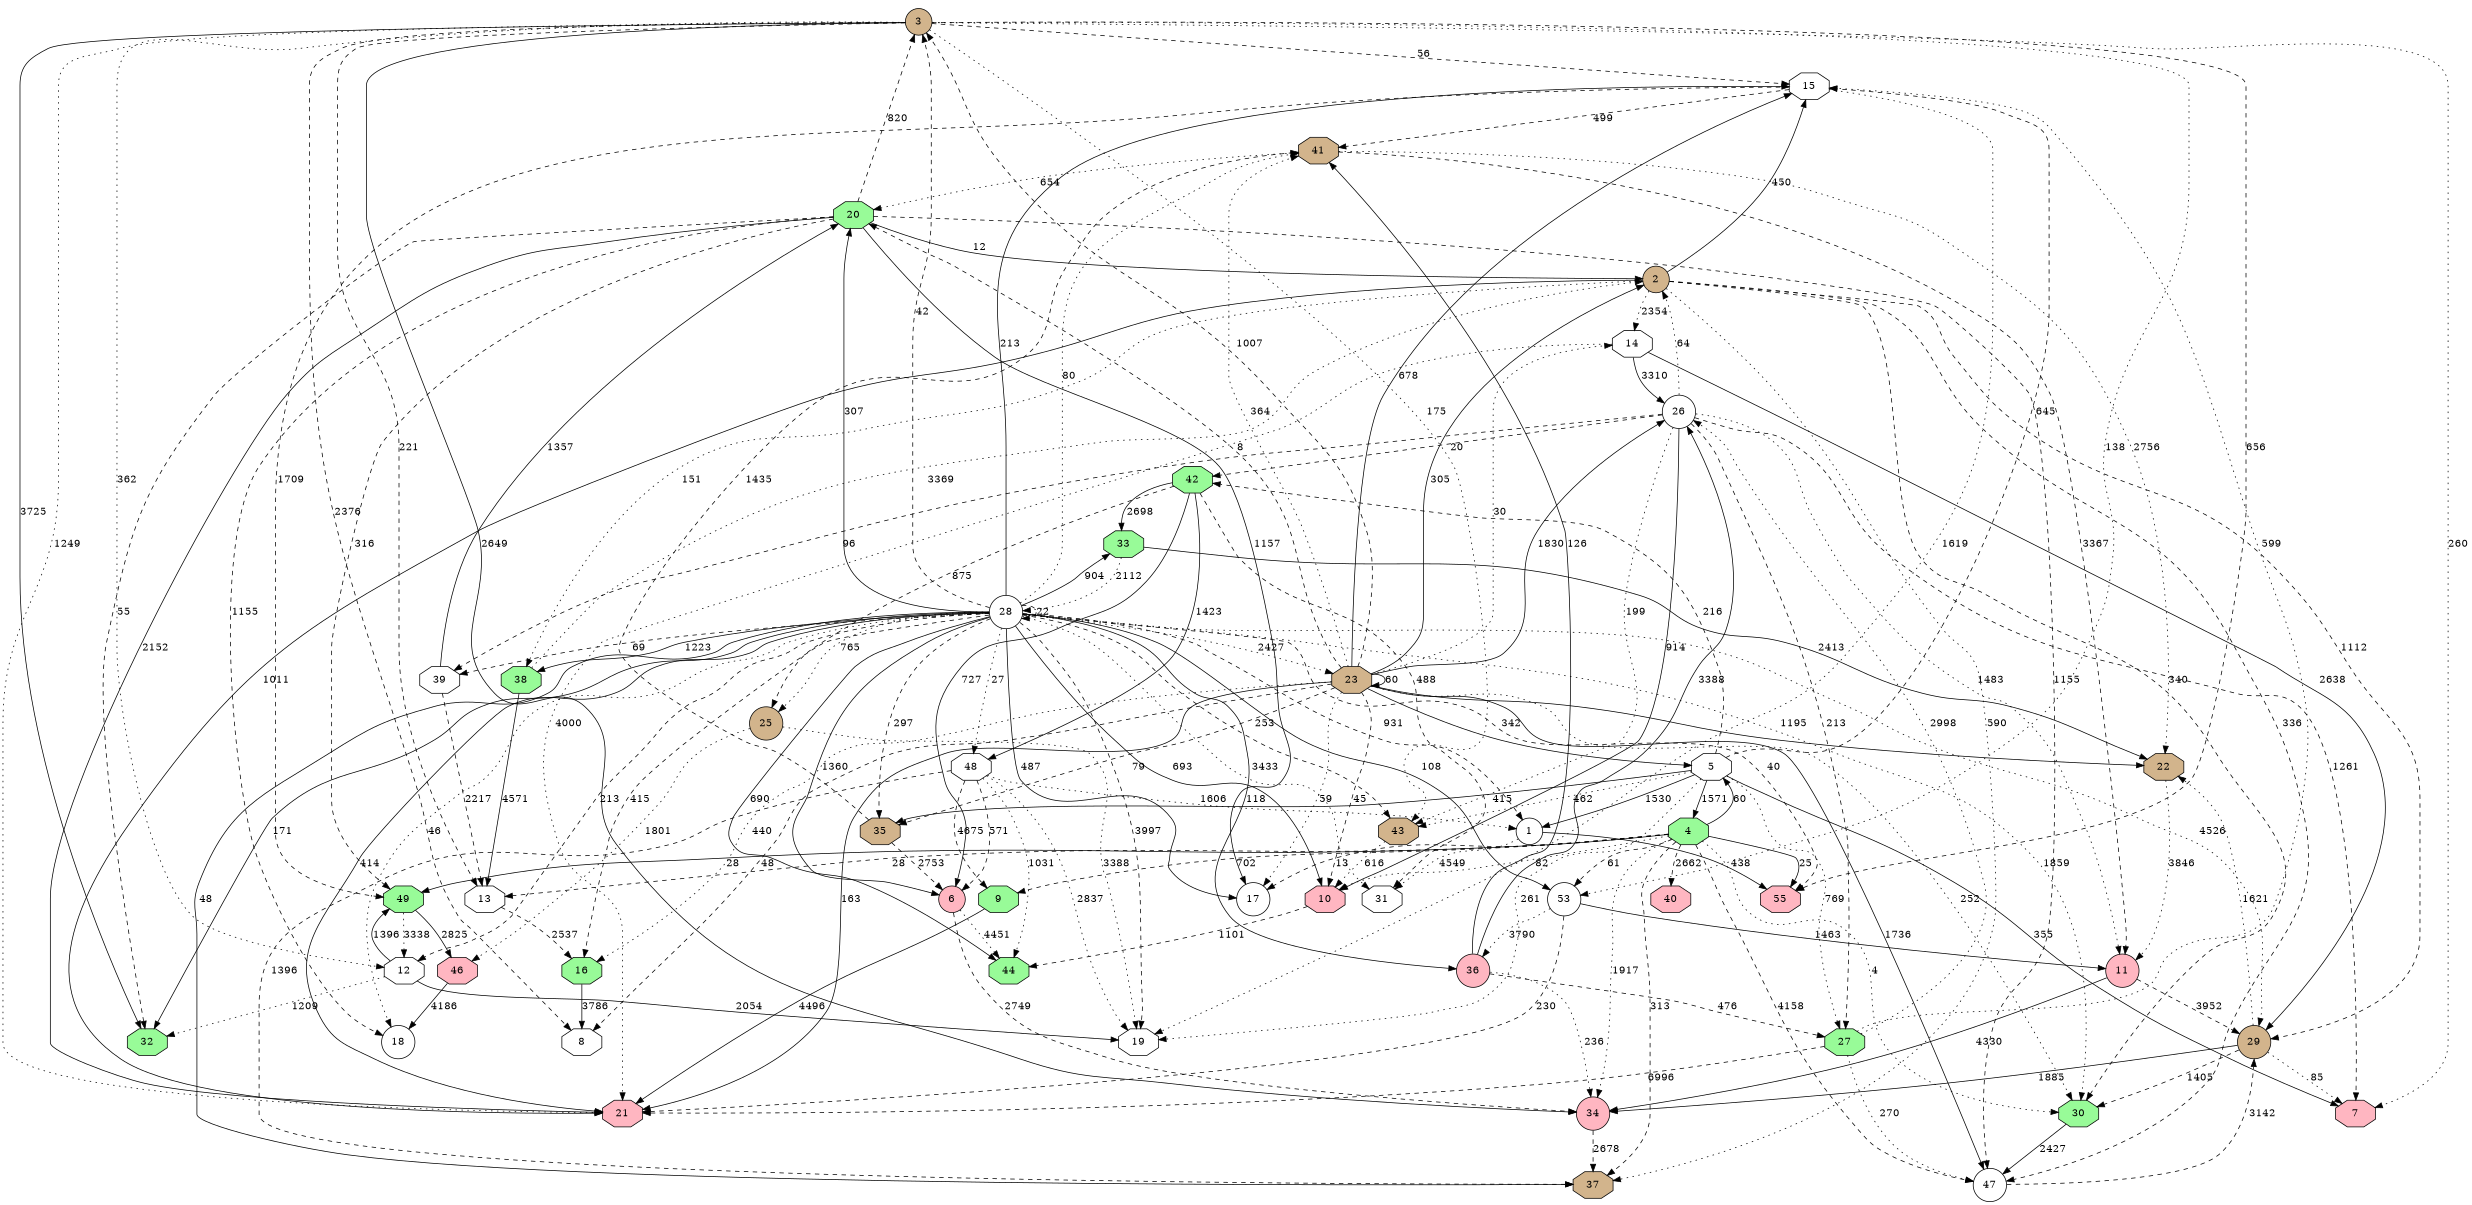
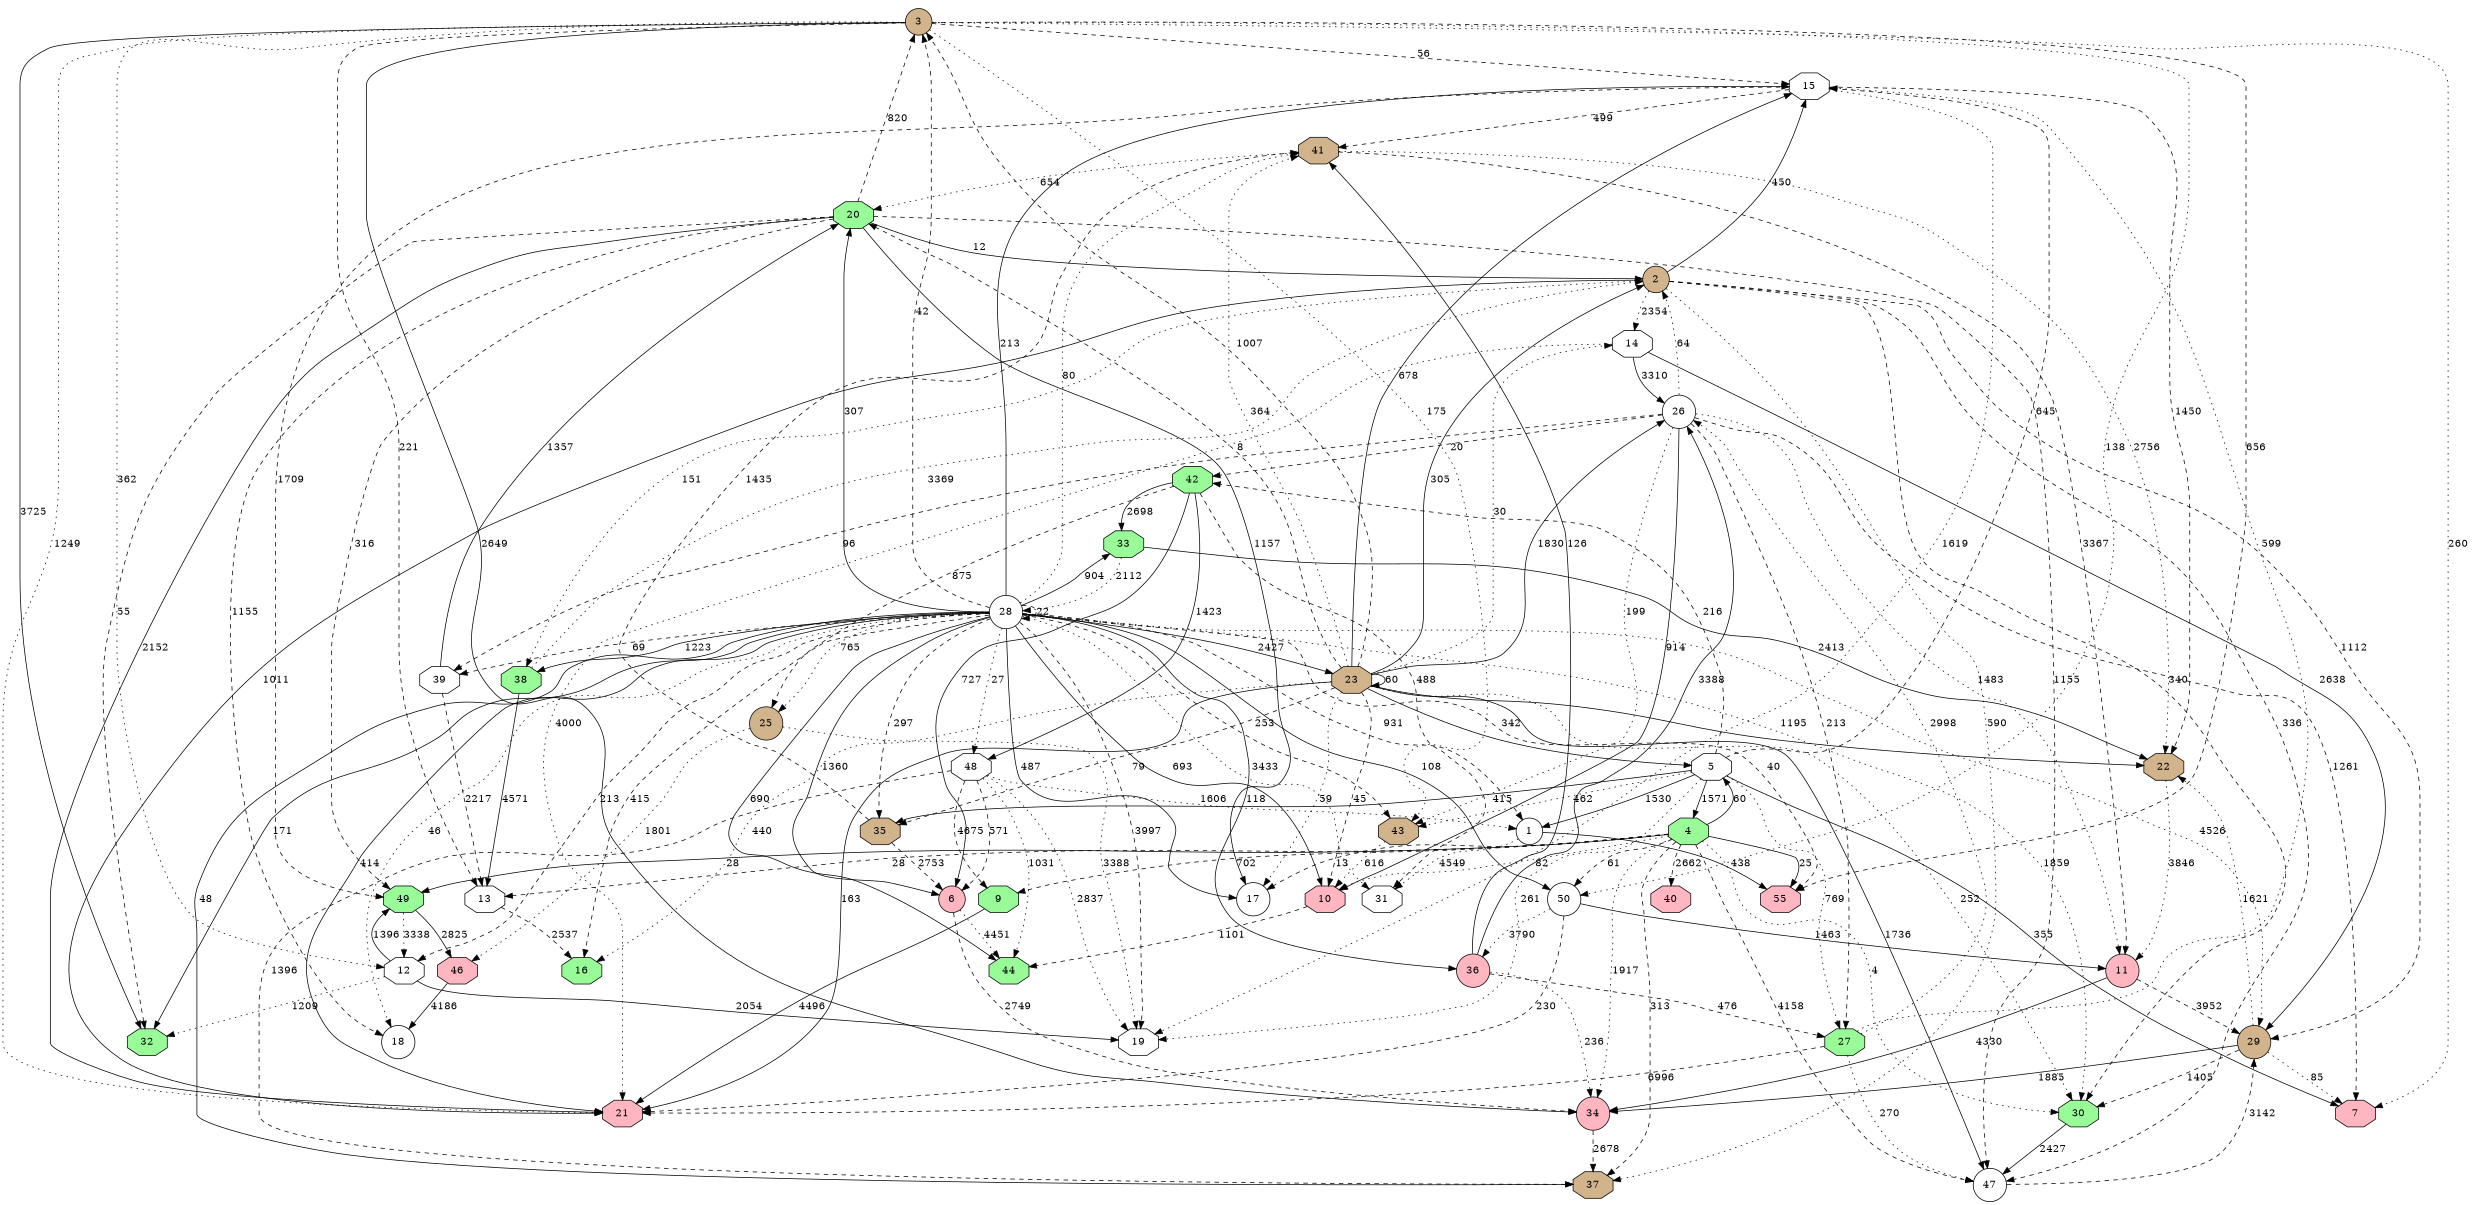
edge "15" -> "22": added, label "1450"
edge "28" -> "23": style dotted -> solid
node "53": label "53" -> "50"
node "8": removed
